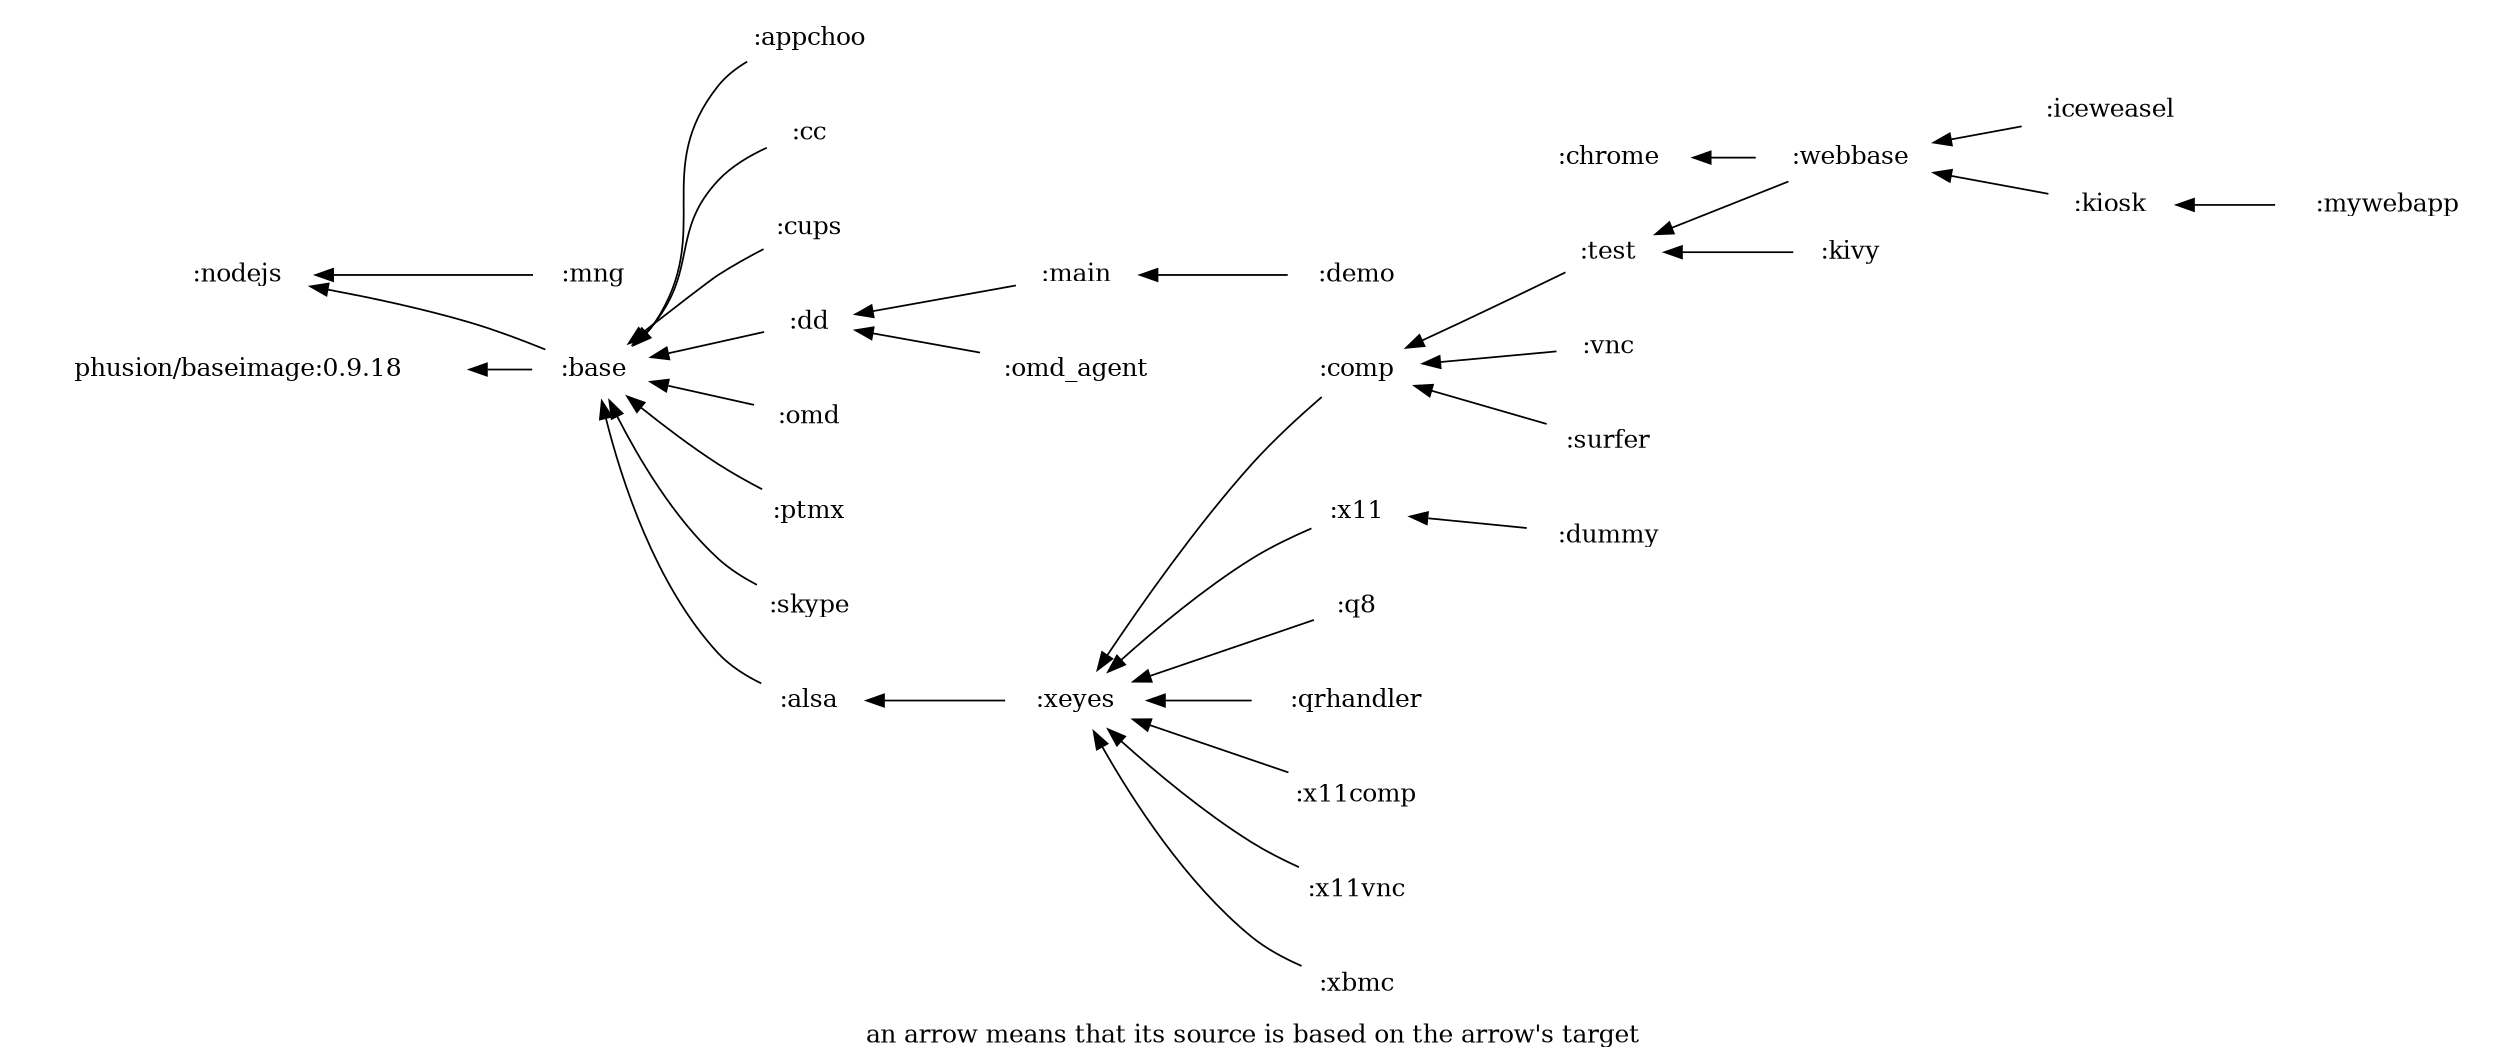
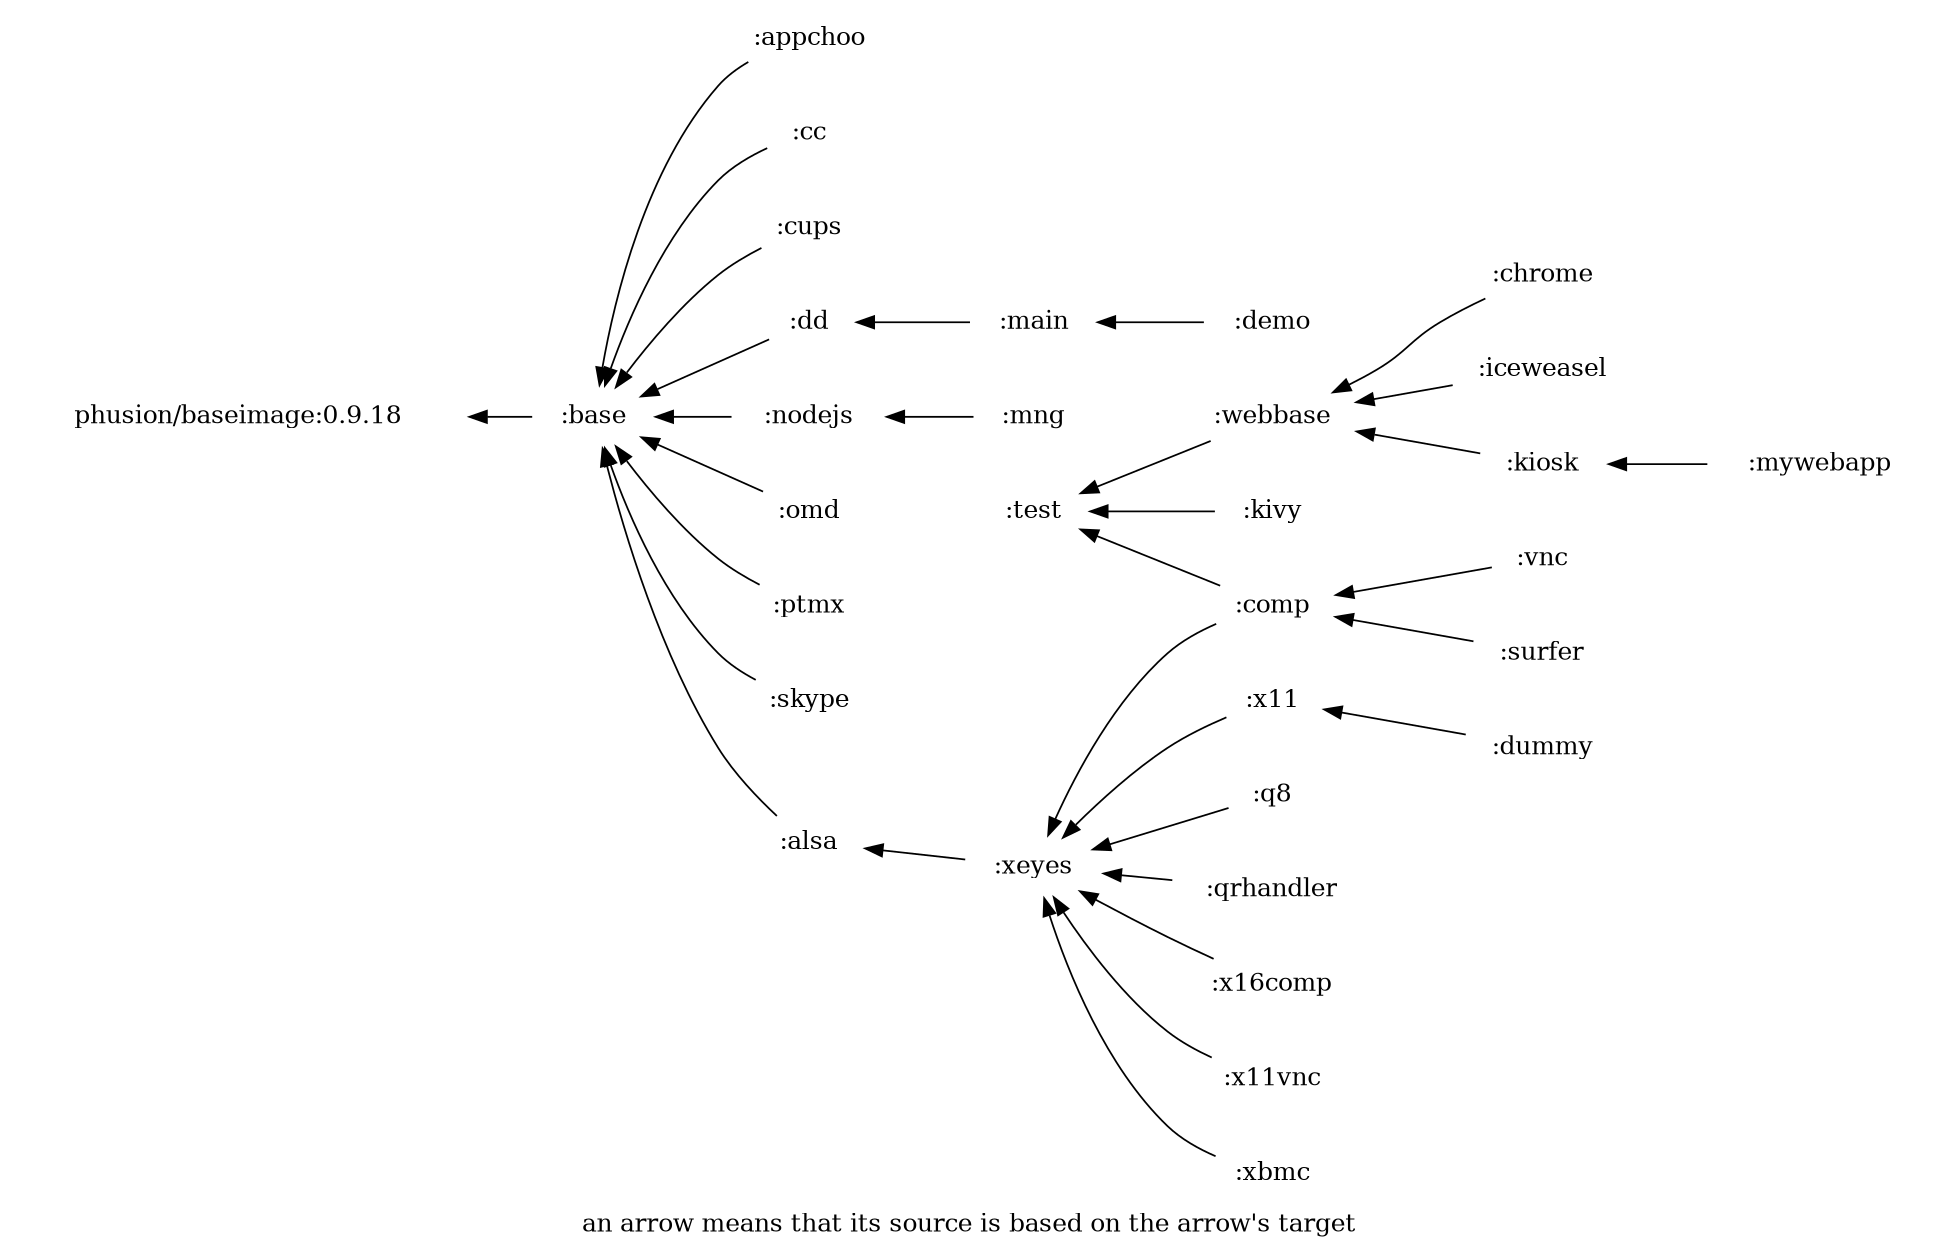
edge ":webbase" -> ":chrome": reversed
edge ":test" -> ":comp": reversed
edge ":base" -> ":nodejs": reversed
node ":omd_agent": removed
node ":x11comp": label ":x11comp" -> ":x16comp"
